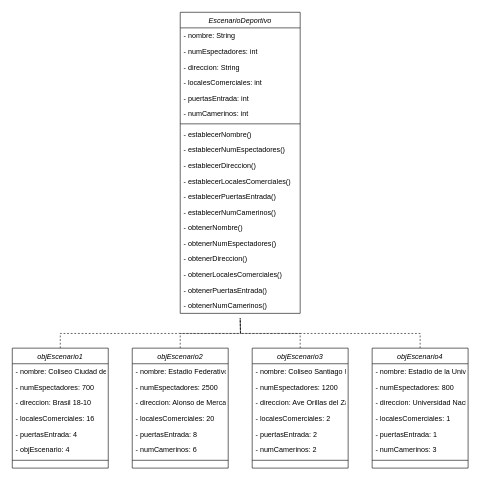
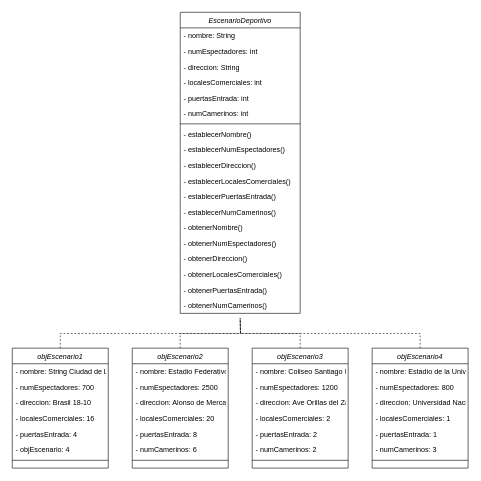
node "- nombre: Coliseo Ciudad de Loja": label "- nombre: Coliseo Ciudad de Loja" -> "- nombre: String Ciudad de Loja"
